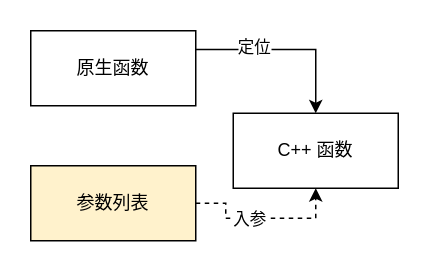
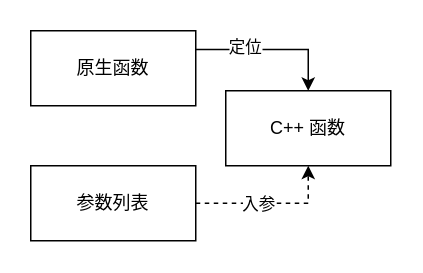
node "C++ 函数": moved (316, 151) -> (308, 128)
node "参数列表": fillcolor #fff2cc -> #ffffff
